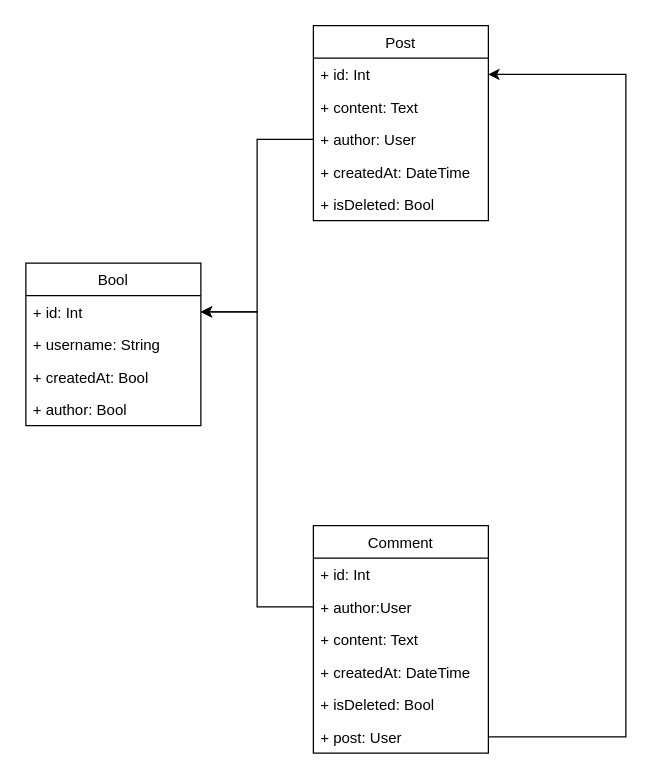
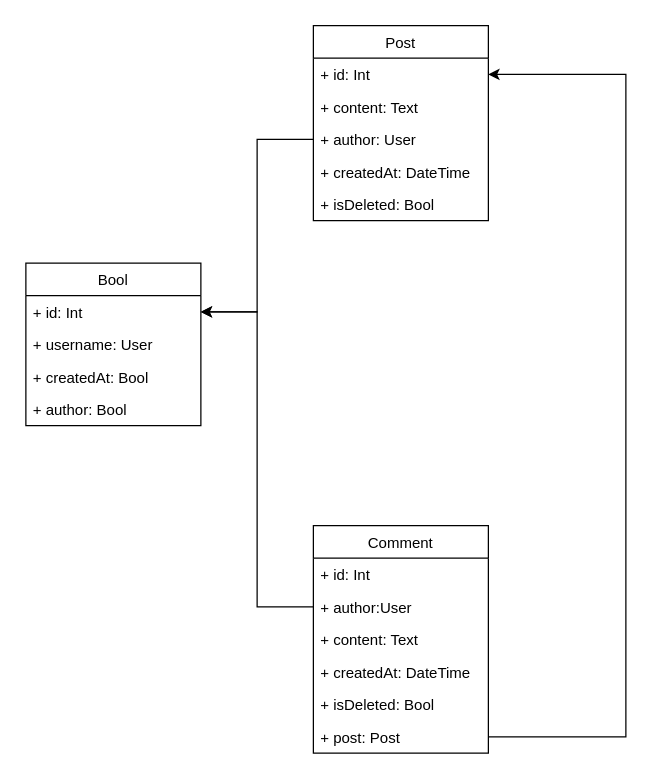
node "+ username: String": label "+ username: String" -> "+ username: User"
node "+ post: User": label "+ post: User" -> "+ post: Post"
